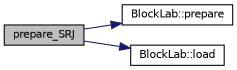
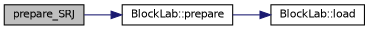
edge "prepare_SRJ" -> "BlockLab::load": now "BlockLab::prepare" -> "BlockLab::load"
